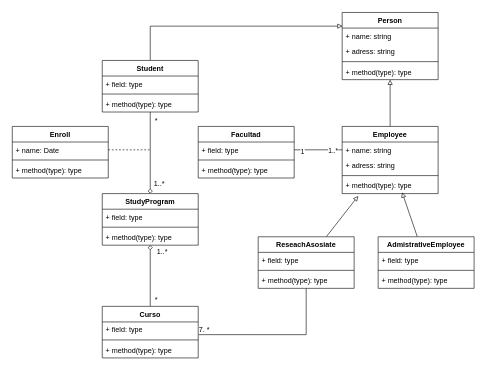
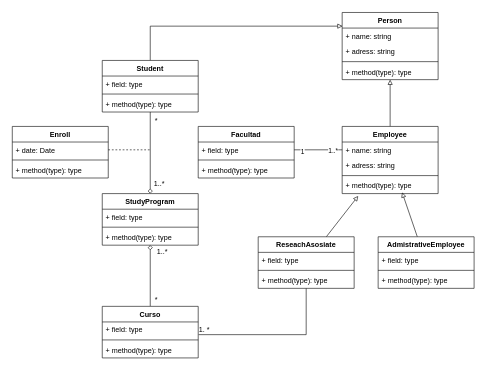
node "+ name: Date": label "+ name: Date" -> "+ date: Date"
node "7. *": label "7. *" -> "1. *"
